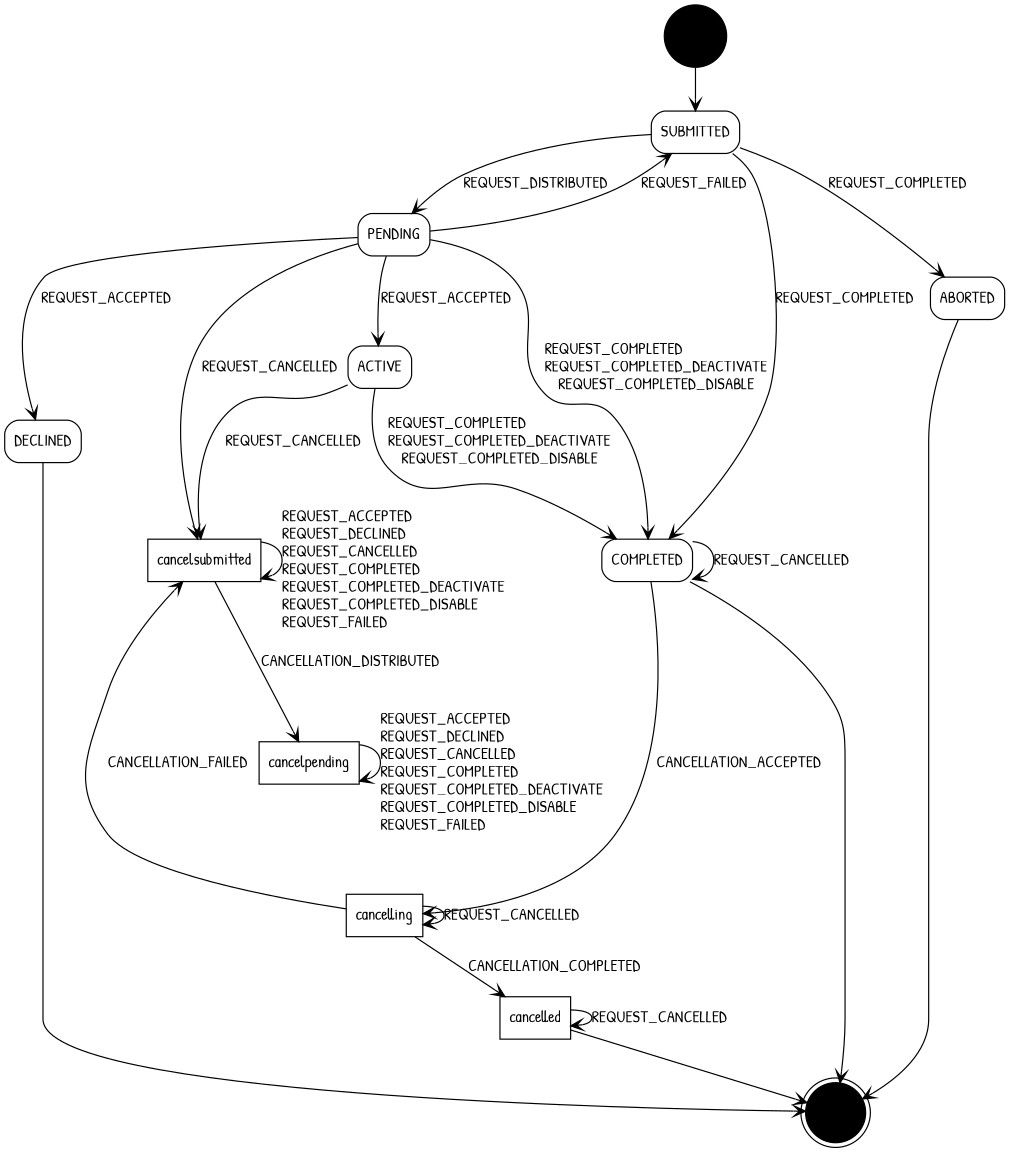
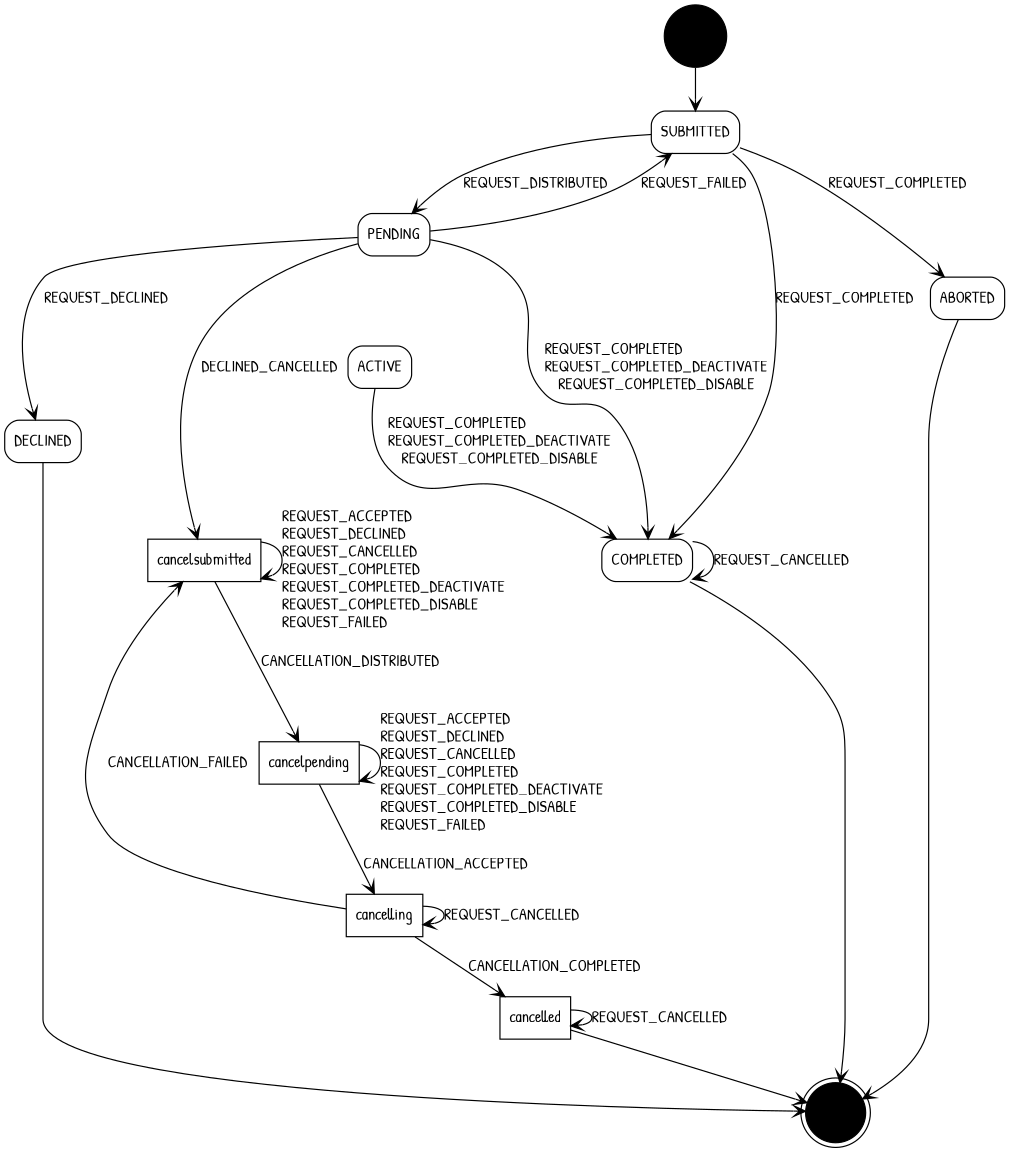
edge "PENDING" -> "ACTIVE": removed, label "REQUEST_ACCEPTED"
edge "PENDING" -> "DECLINED": label "REQUEST_ACCEPTED" -> "REQUEST_DECLINED"
edge "PENDING" -> "cancelsubmitted": label "REQUEST_CANCELLED" -> "DECLINED_CANCELLED"
edge "ACTIVE" -> "cancelsubmitted": removed, label "REQUEST_CANCELLED"
edge "COMPLETED" -> "cancelling": now "cancelpending" -> "cancelling"
